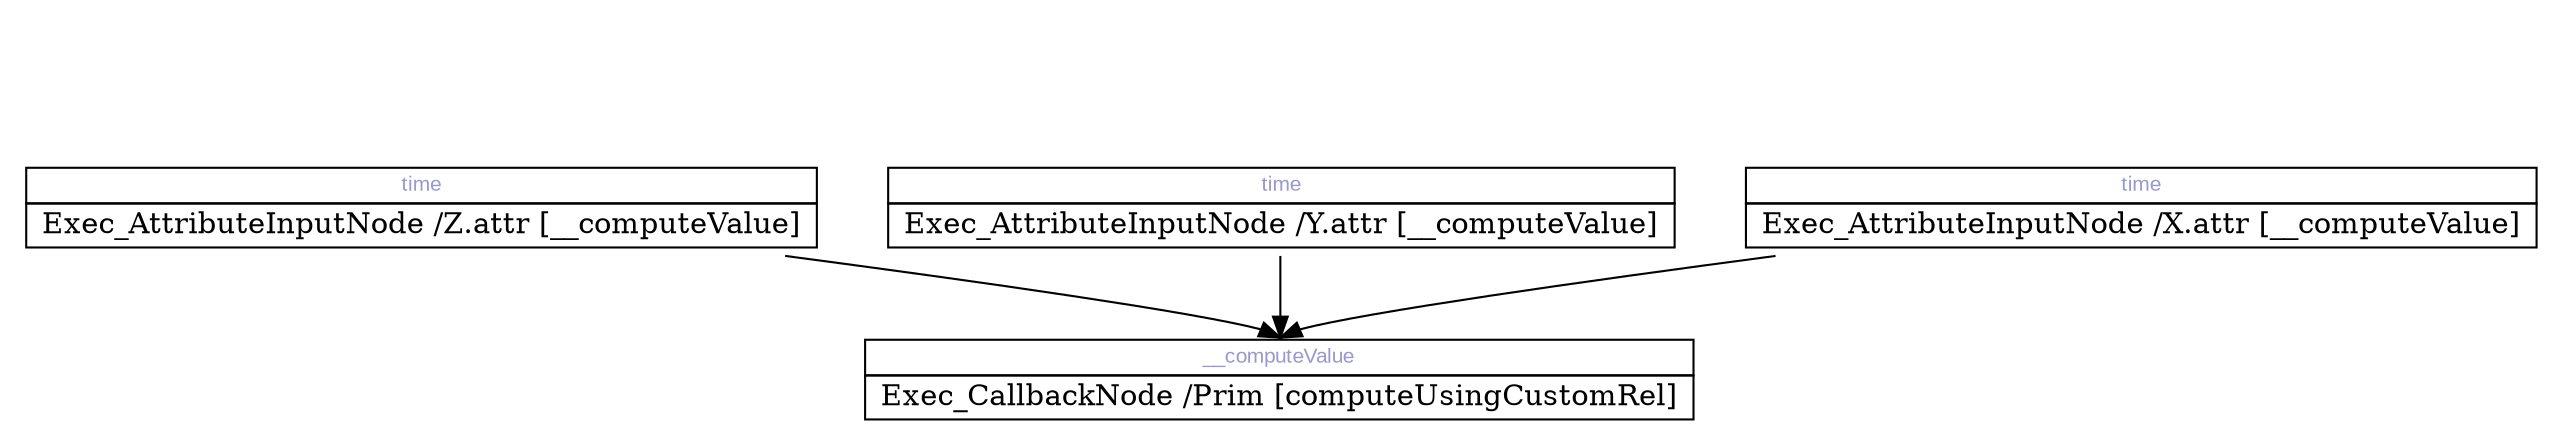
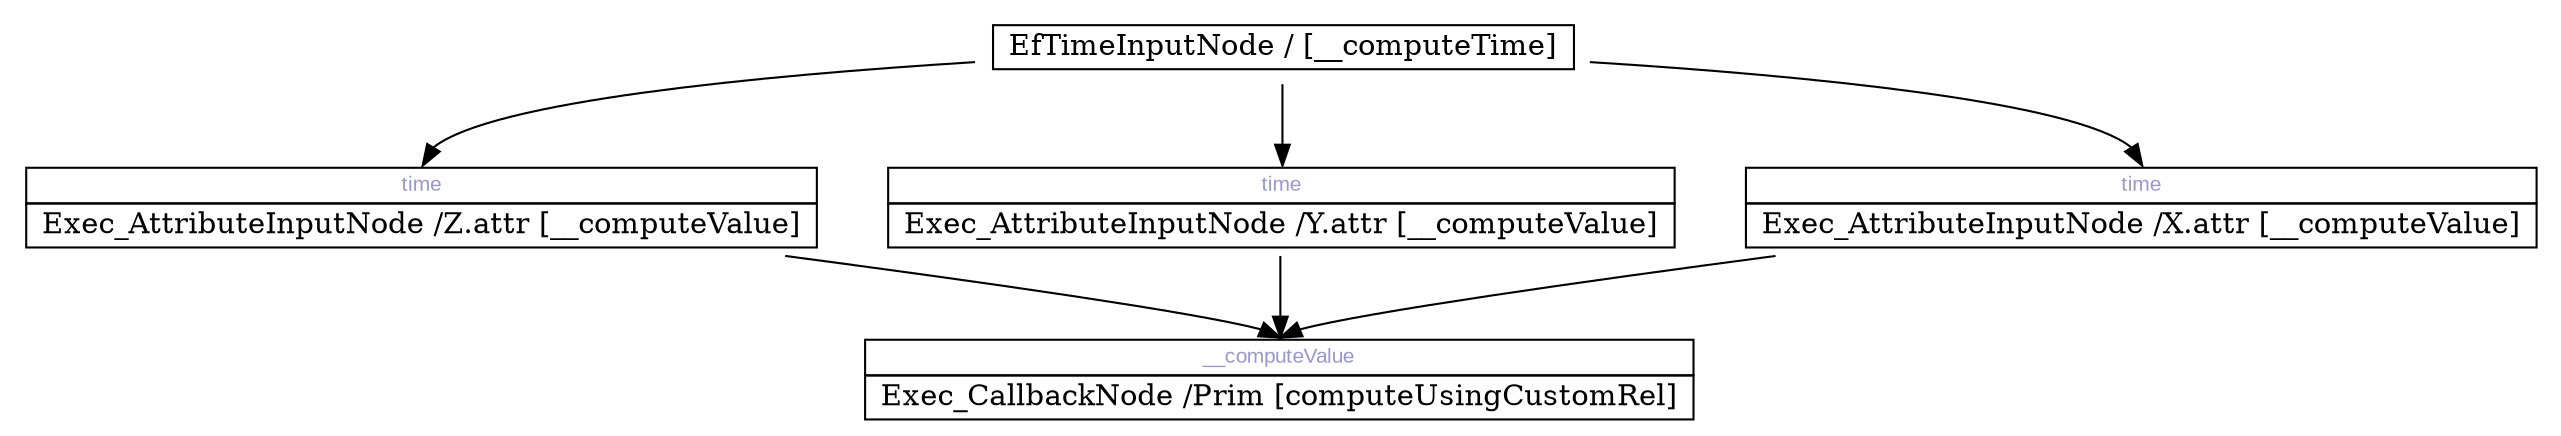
node "EfTimeInputNode / [__computeTime]": added
